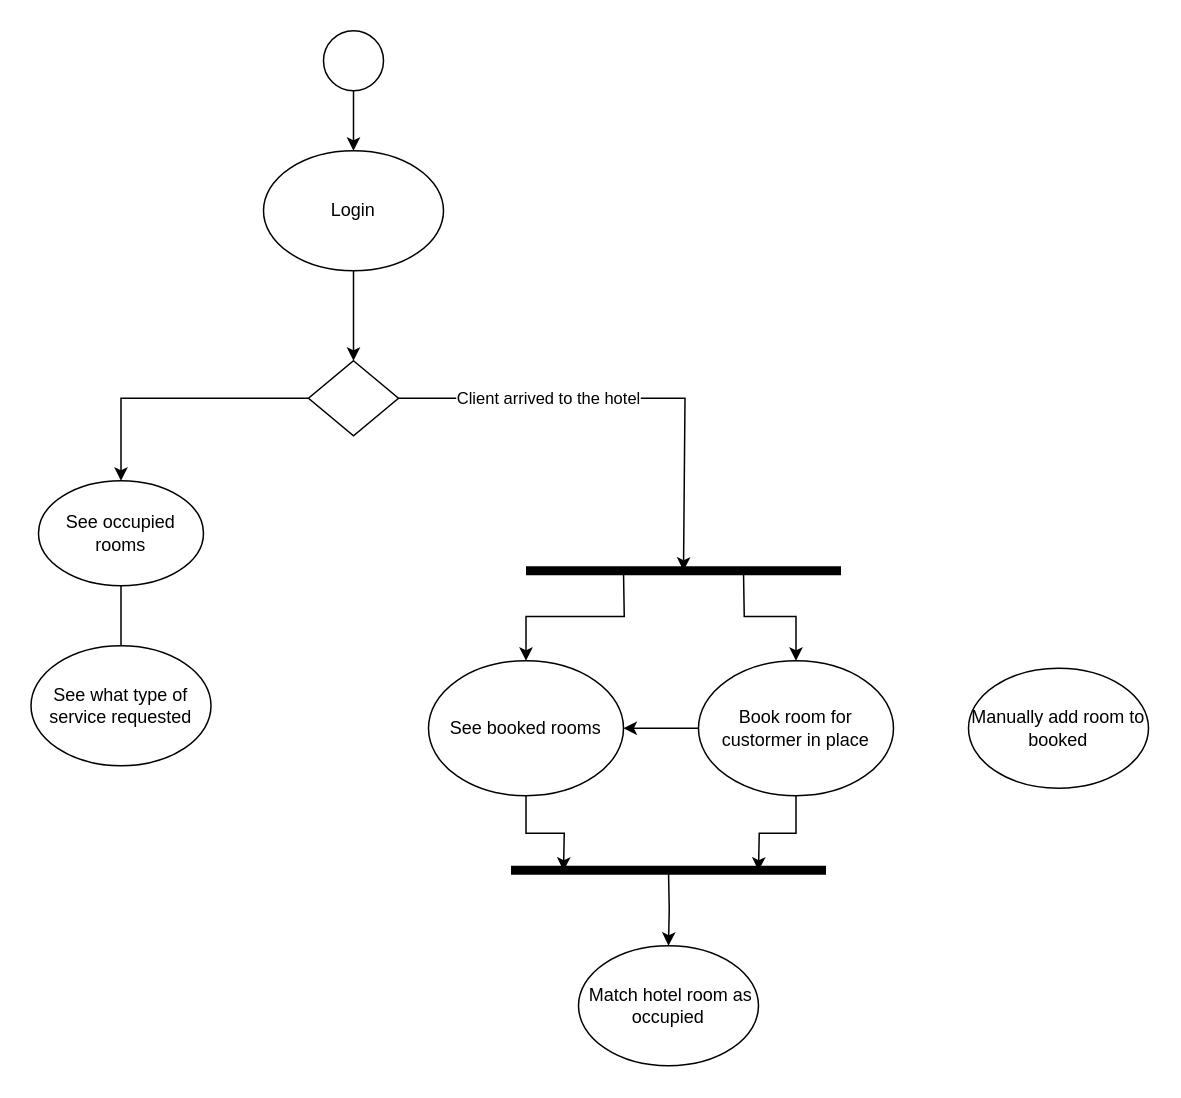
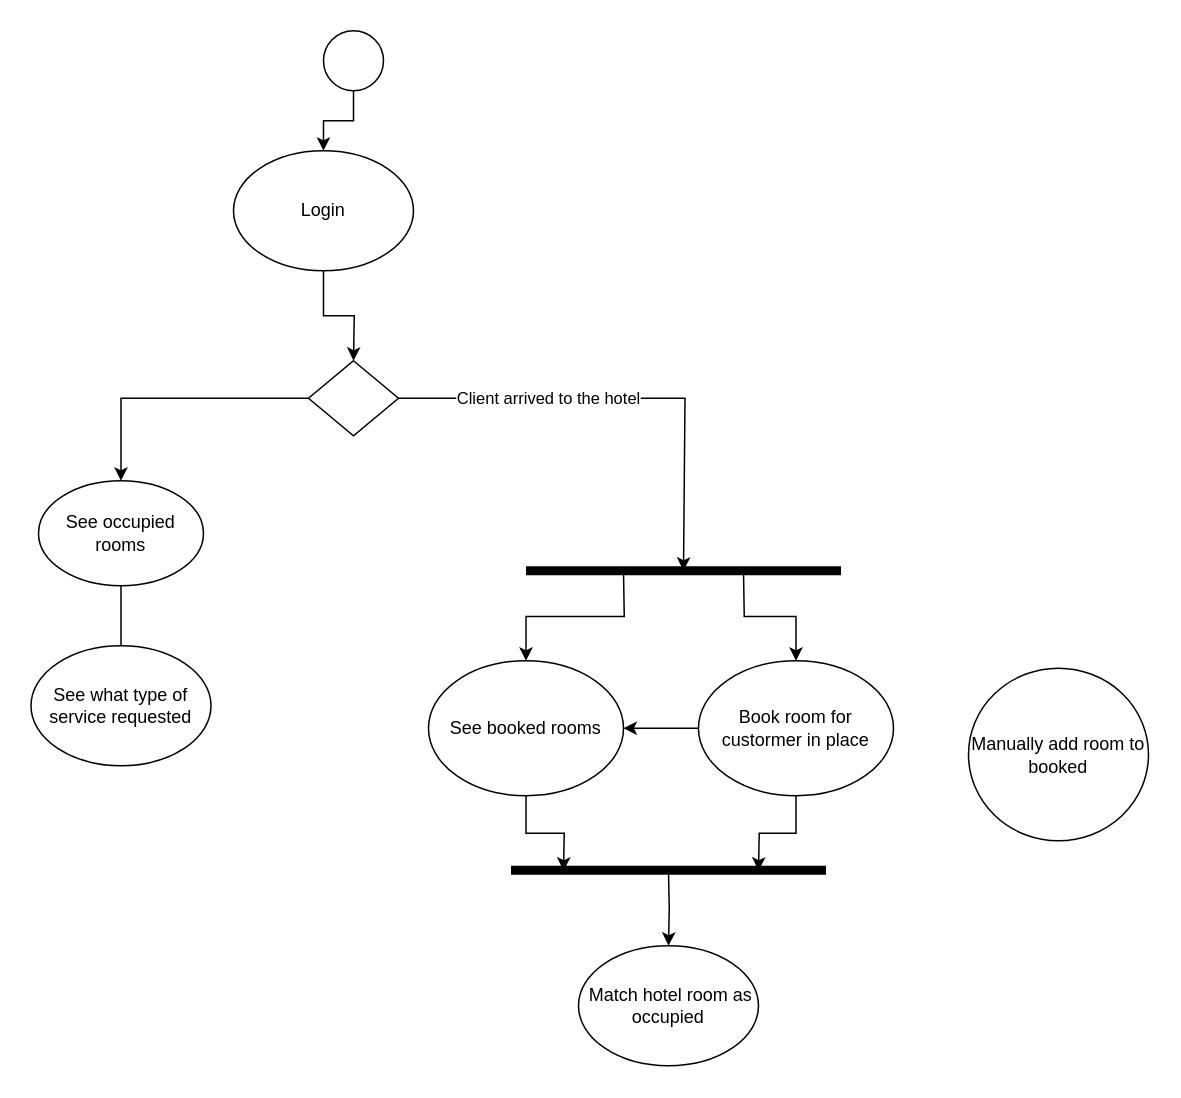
node "Login": moved (353, 211) -> (323, 211)
node "Manually add room to booked": size 180x120 -> 180x173
